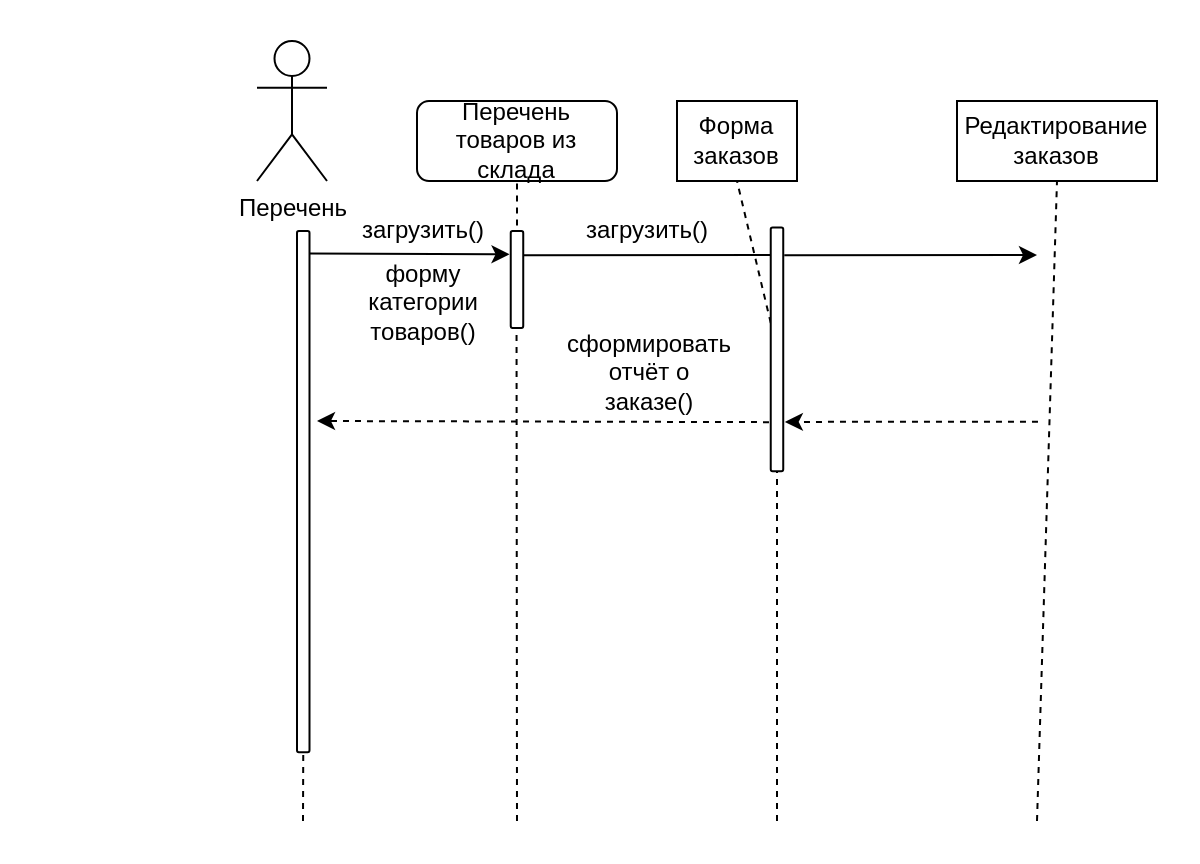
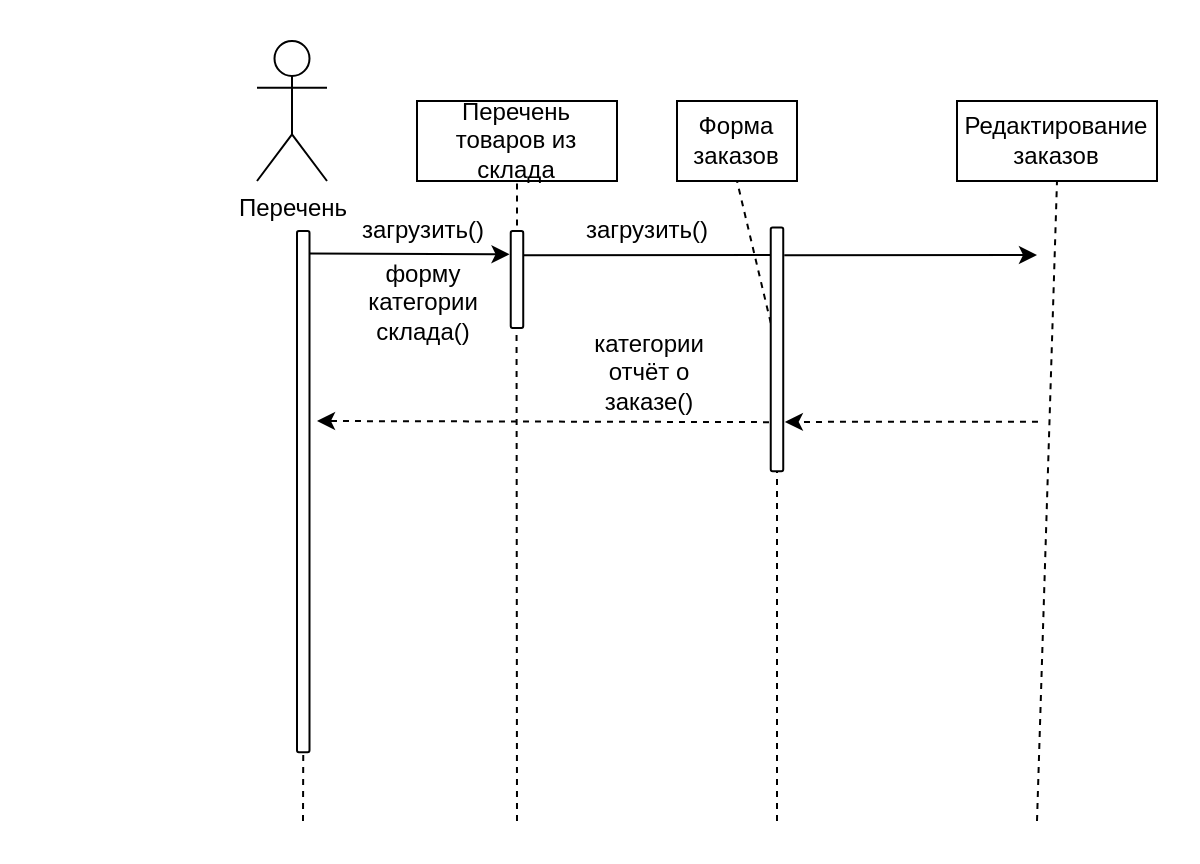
node "Перечень товаров из склада": shape rounded rectangle -> rectangle
node "форму категории товаров()": label "форму категории товаров()" -> "форму категории склада()"
node "сформировать отчёт о заказе()": label "сформировать отчёт о заказе()" -> "категории отчёт о заказе()"
